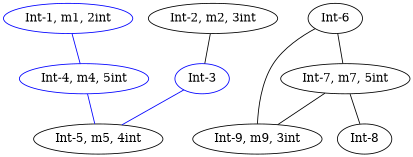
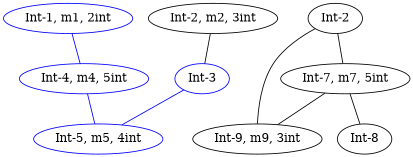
node "Int-6": label "Int-6" -> "Int-2"
node "Int-5, m5, 4int": color black -> blue
